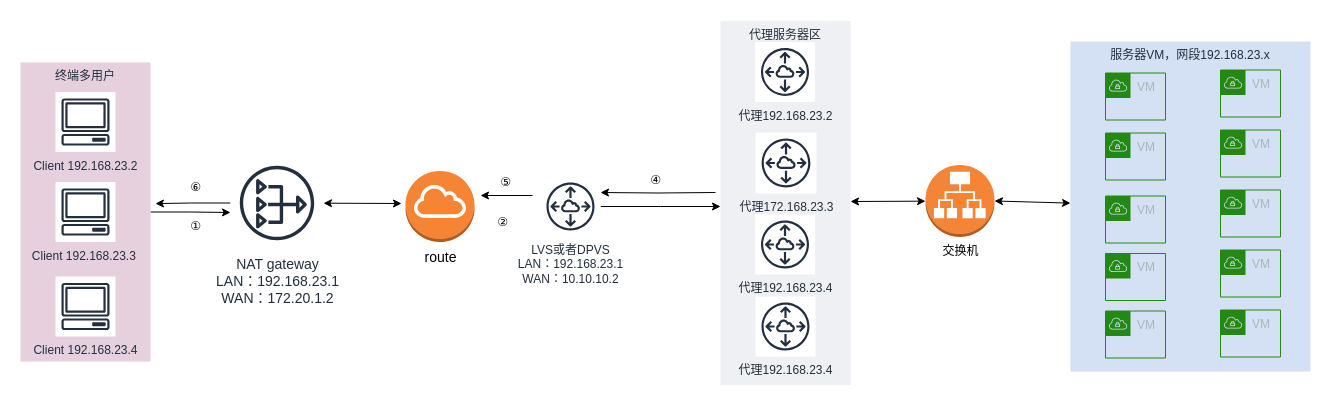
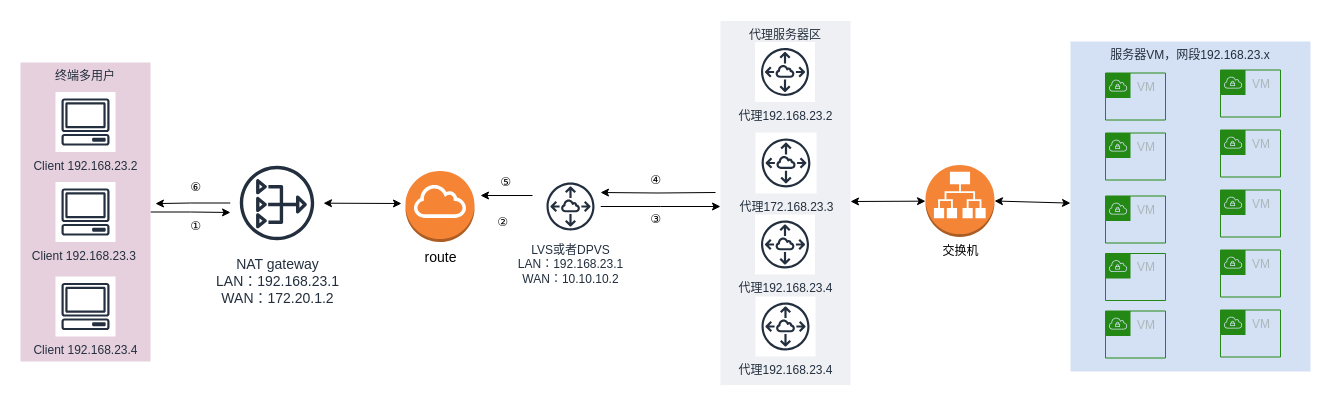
node "③": added
